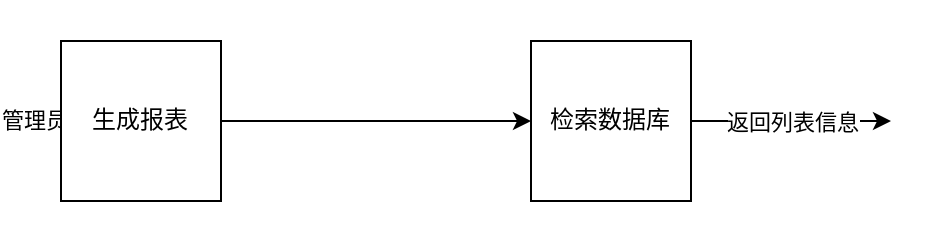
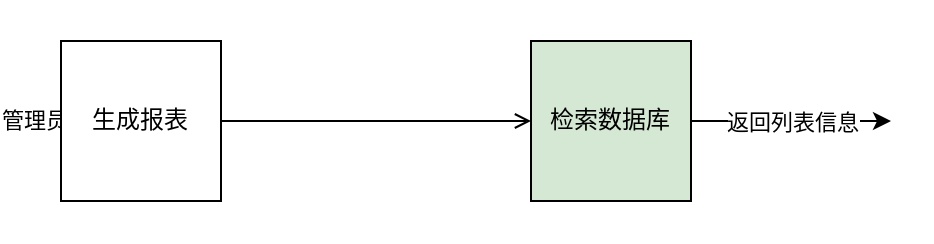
edge "生成报表" -> "检索数据库": arrowhead classic -> open
node "检索数据库": fillcolor #ffffff -> #d5e8d4
